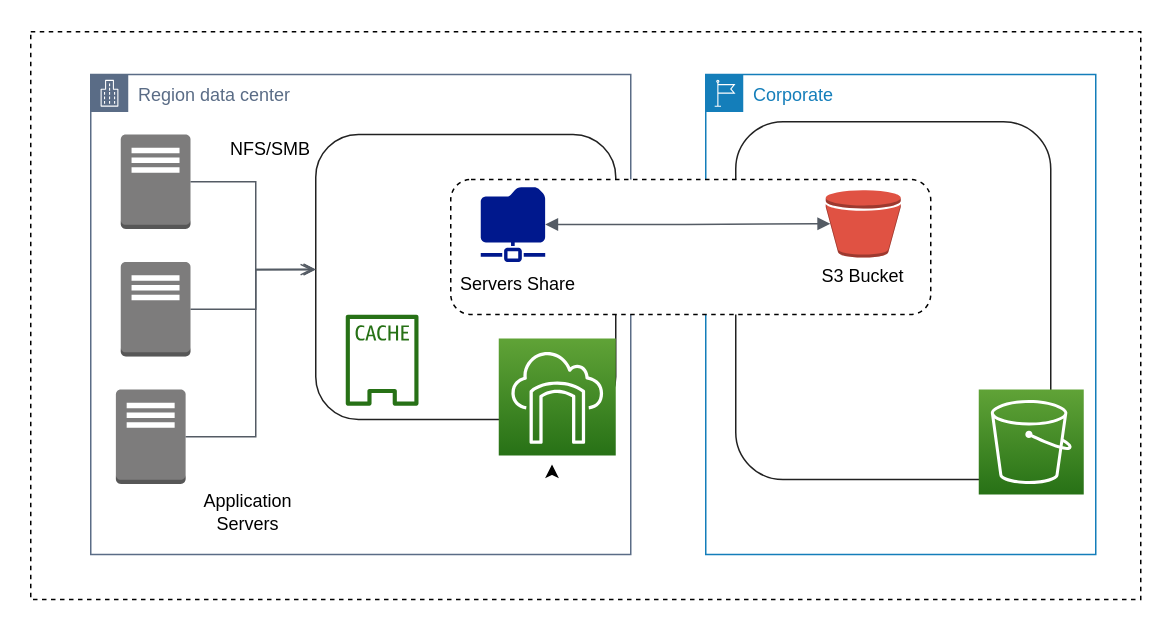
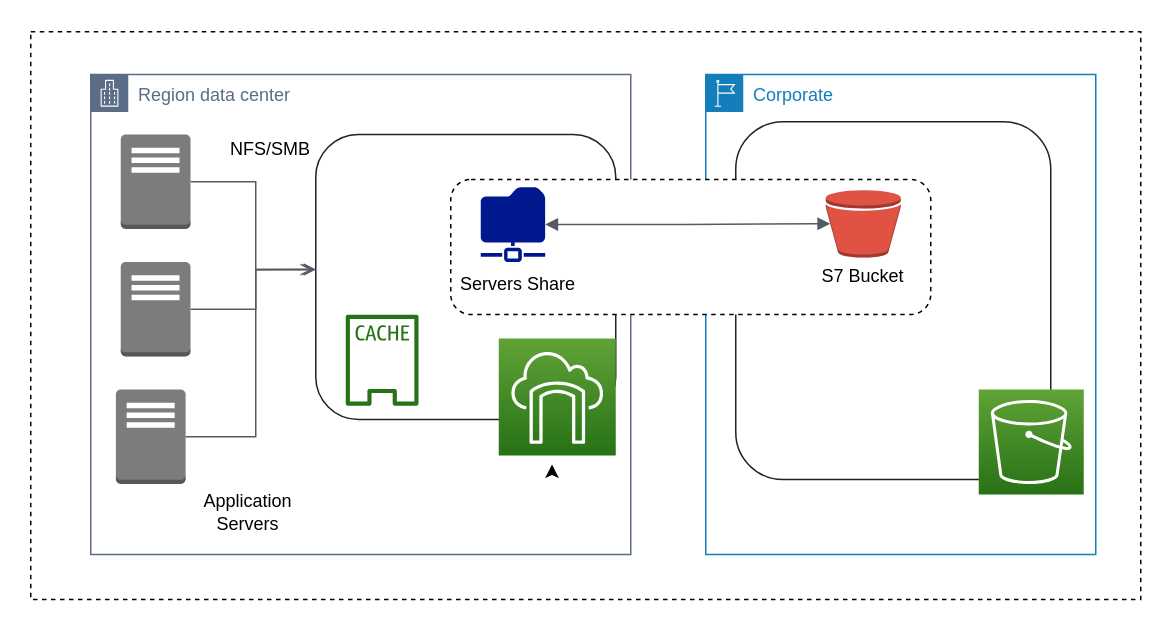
node "S3 Bucket": label "S3 Bucket" -> "S7 Bucket"
